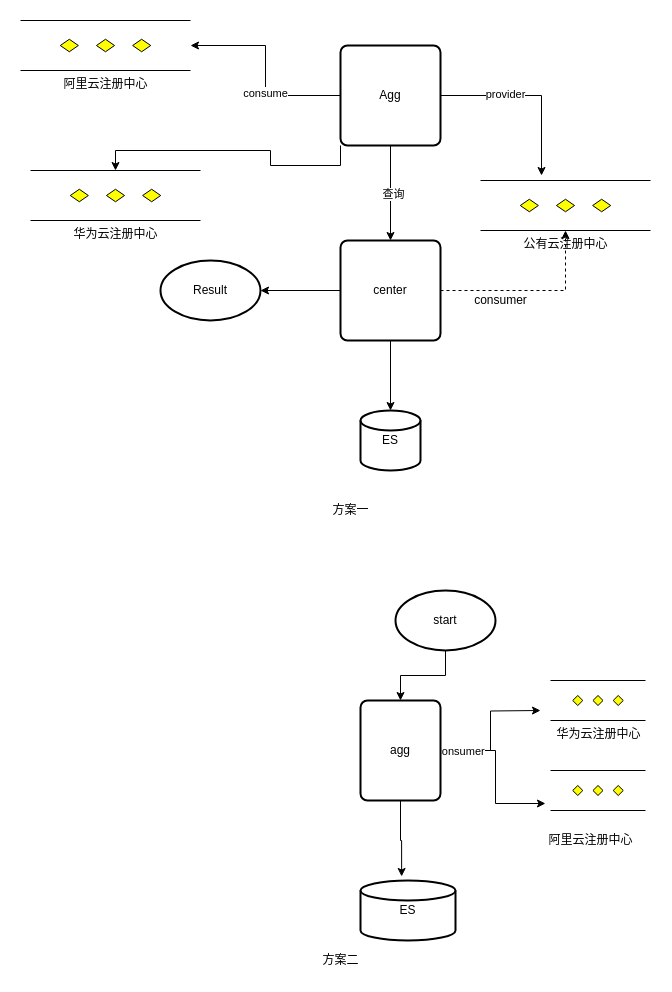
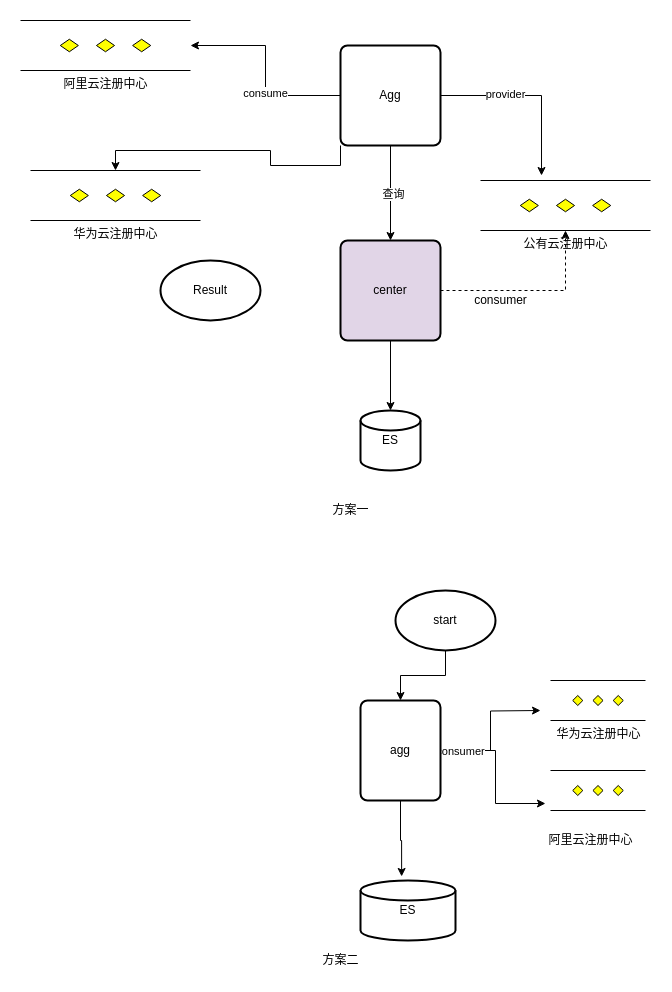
edge "center" -> "Result": removed
node "center": fillcolor #ffffff -> #e1d5e7
